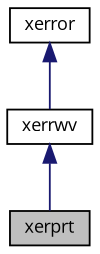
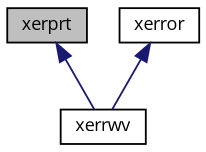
edge "xerprt" -> "xerrwv": reversed
